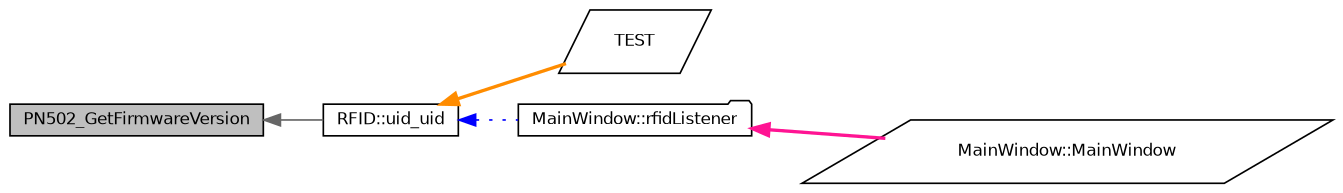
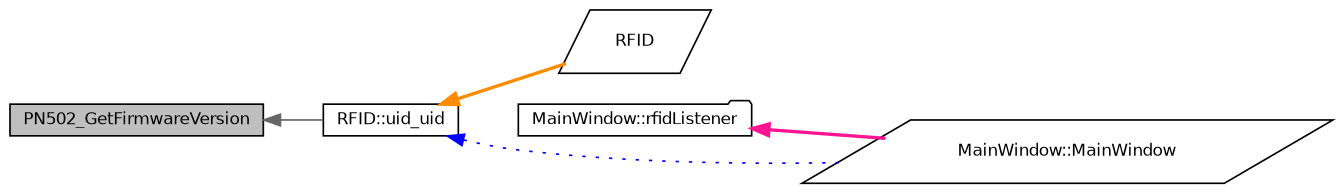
node "TEST": label "TEST" -> "RFID"
edge "MainWindow::rfidListener" -> "RFID::uid_uid": now "MainWindow::MainWindow" -> "RFID::uid_uid"
